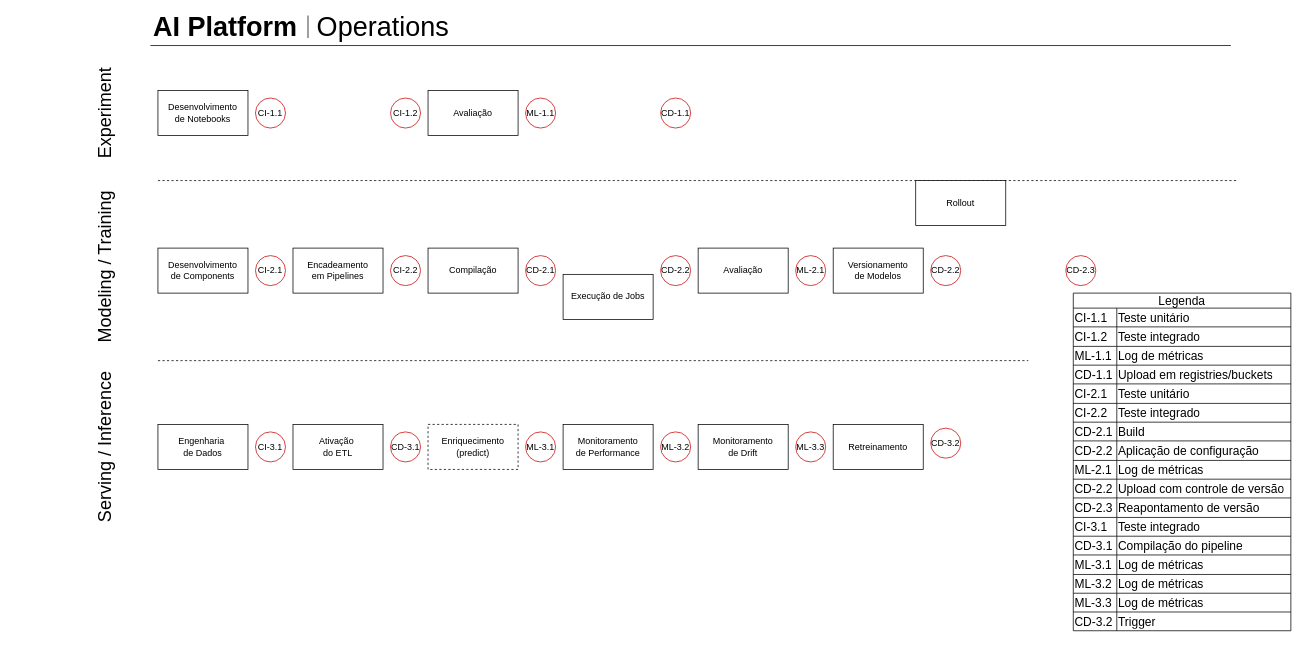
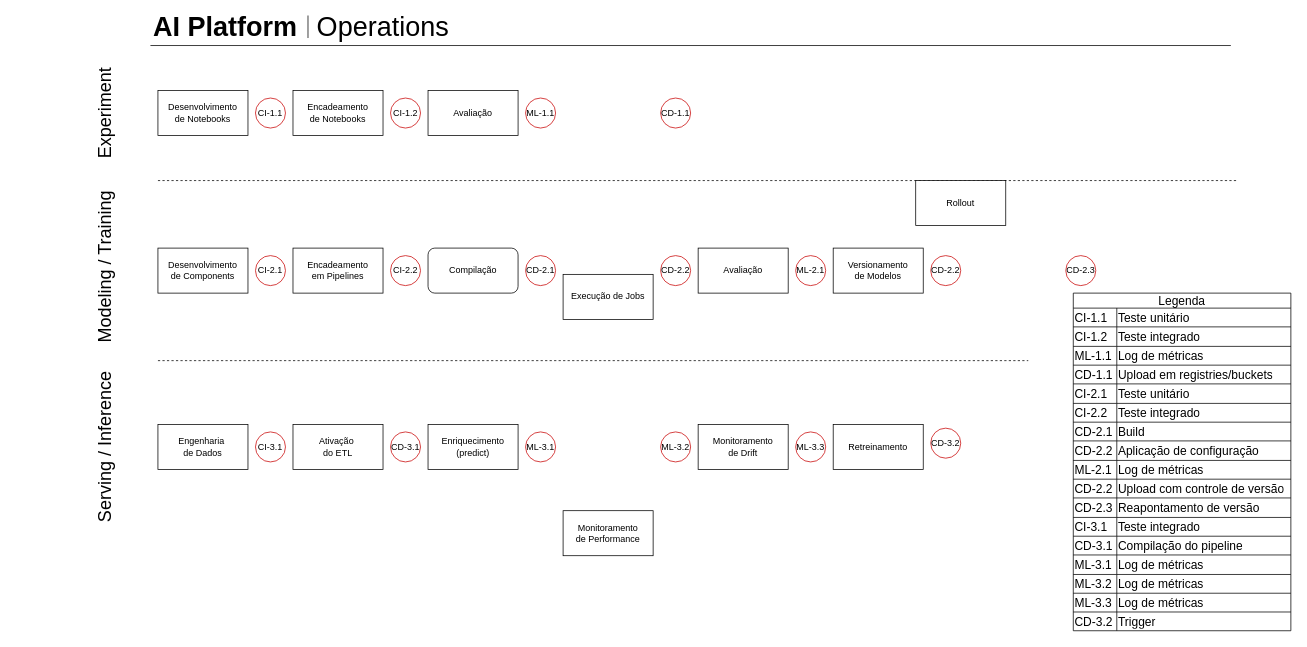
node "Encadeamento de Notebooks": added
node "Compilação": shape rectangle -> rounded rectangle
node "Enriquecimento (predict)": style dashed -> solid
node "Monitoramento de Performance": moved (608, 447) -> (608, 533)
